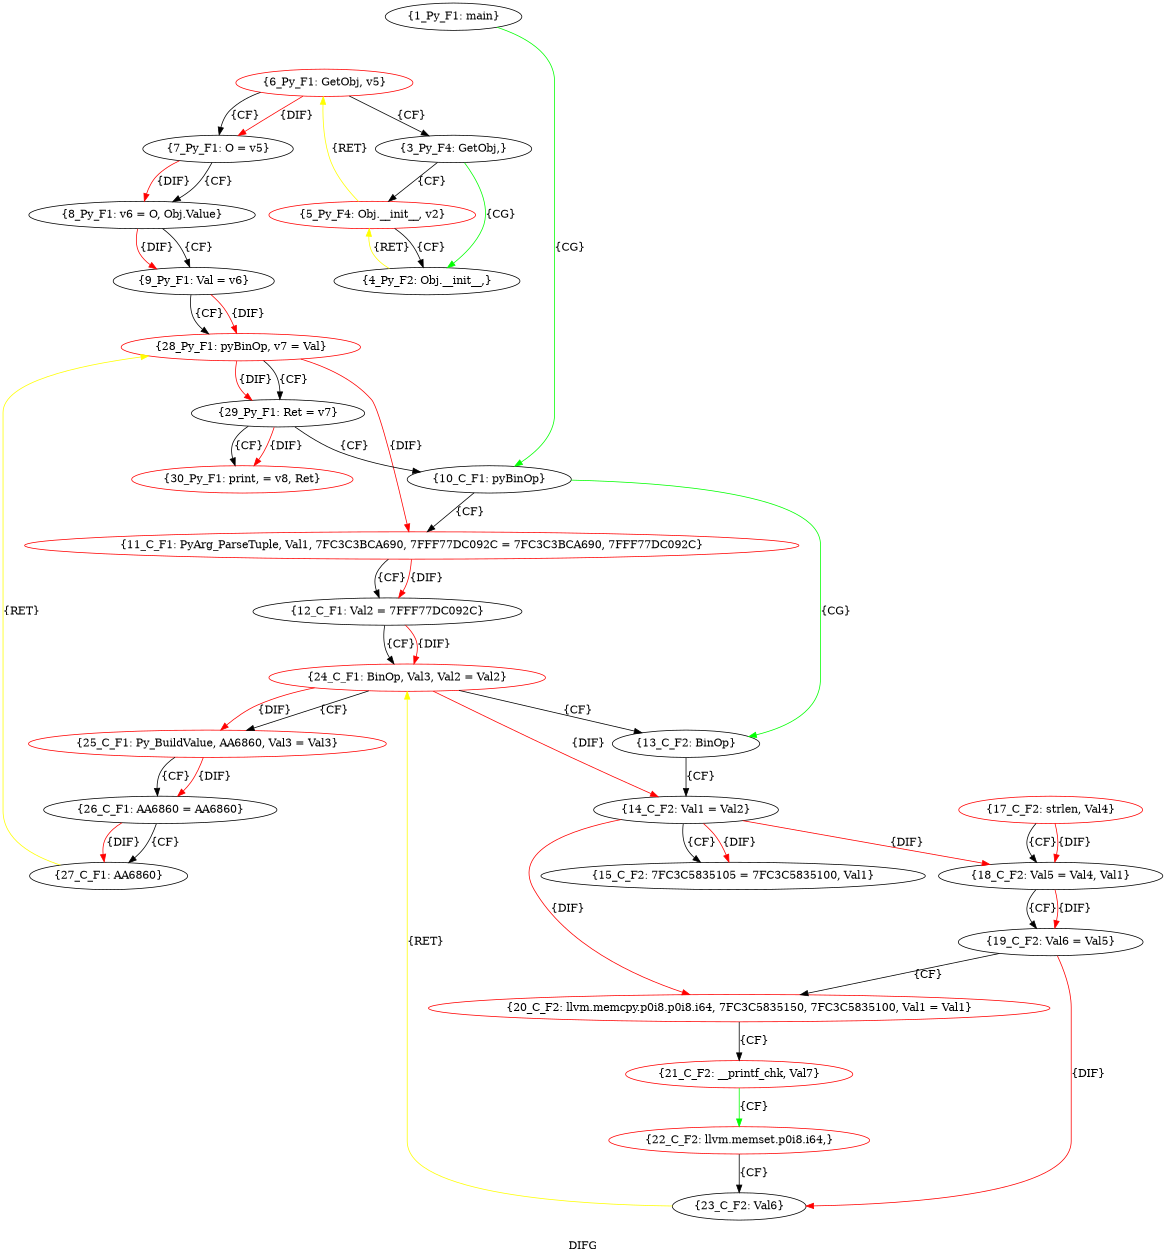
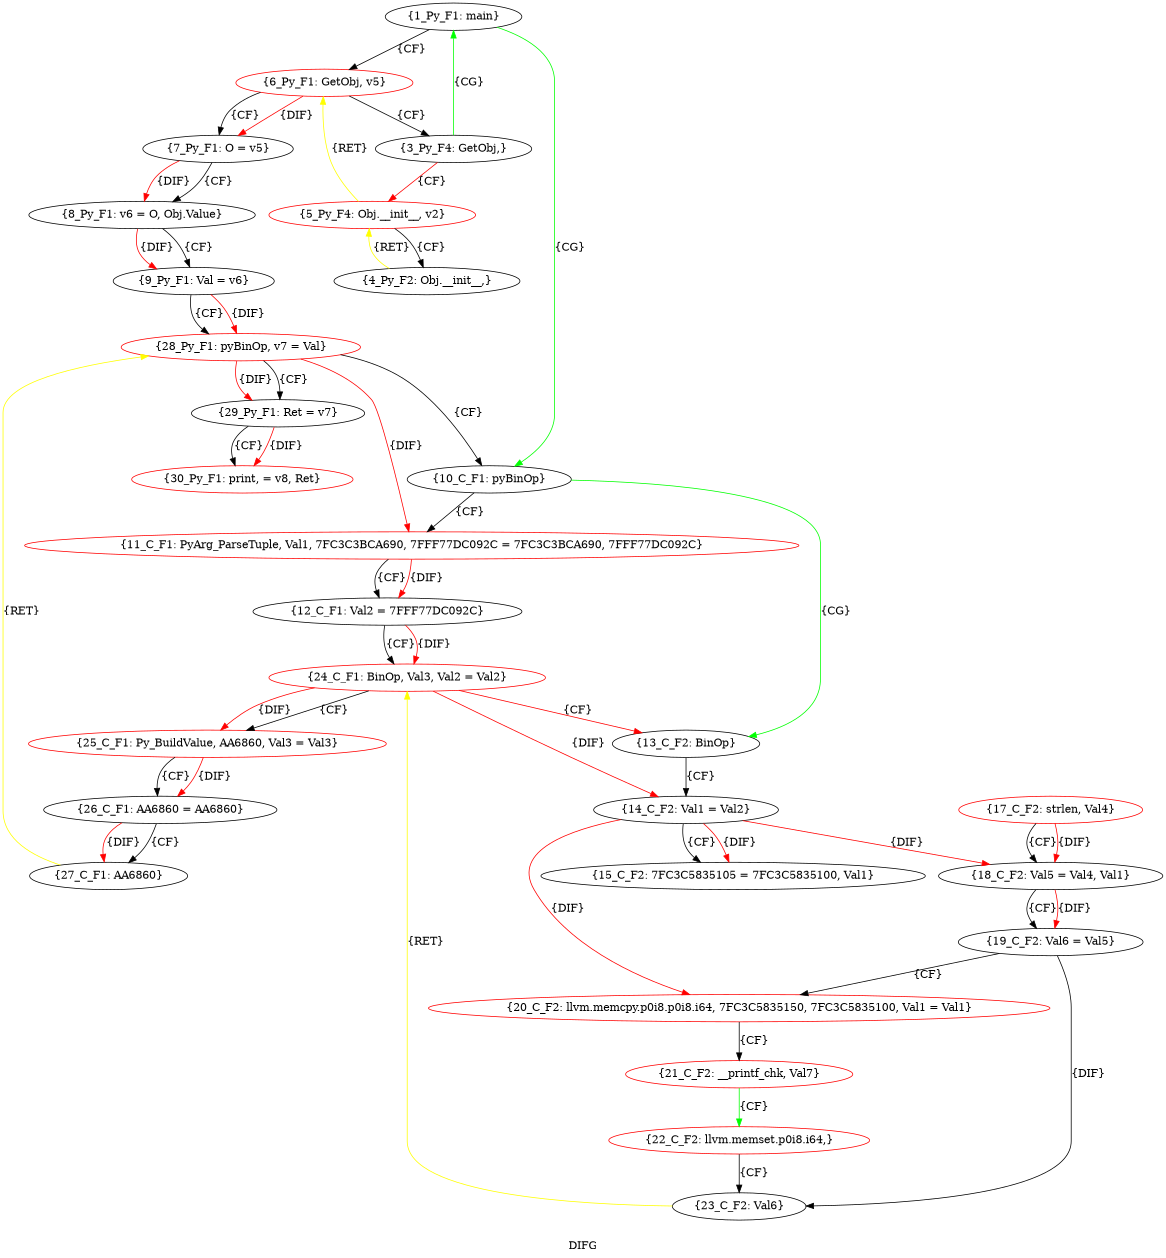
edge "{1_Py_F1: main}" -> "{6_Py_F1: GetObj, v5}": added, label "{CF}"
edge "{3_Py_F4: GetObj,}" -> "{5_Py_F4: Obj.__init__, v2}": color black -> red
edge "{3_Py_F4: GetObj,}" -> "{4_Py_F2: Obj.__init__,}": now "{3_Py_F4: GetObj,}" -> "{1_Py_F1: main}"
edge "{29_Py_F1: Ret = v7}" -> "{10_C_F1: pyBinOp}": now "{28_Py_F1: pyBinOp, v7 = Val}" -> "{10_C_F1: pyBinOp}"
edge "{24_C_F1: BinOp, Val3, Val2 = Val2}" -> "{13_C_F2: BinOp}": color black -> red
edge "{19_C_F2: Val6 = Val5}" -> "{23_C_F2: Val6}": color red -> black
